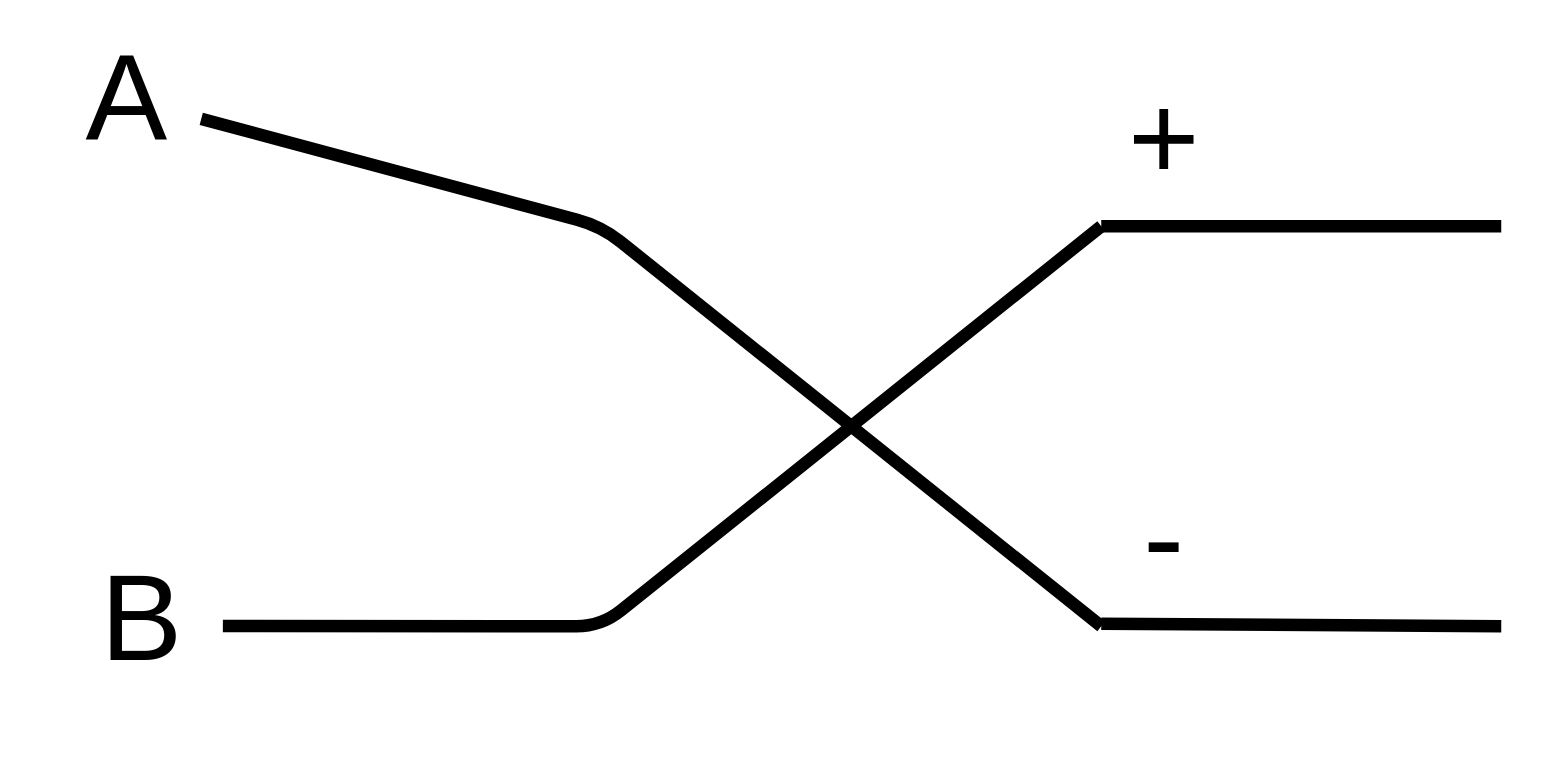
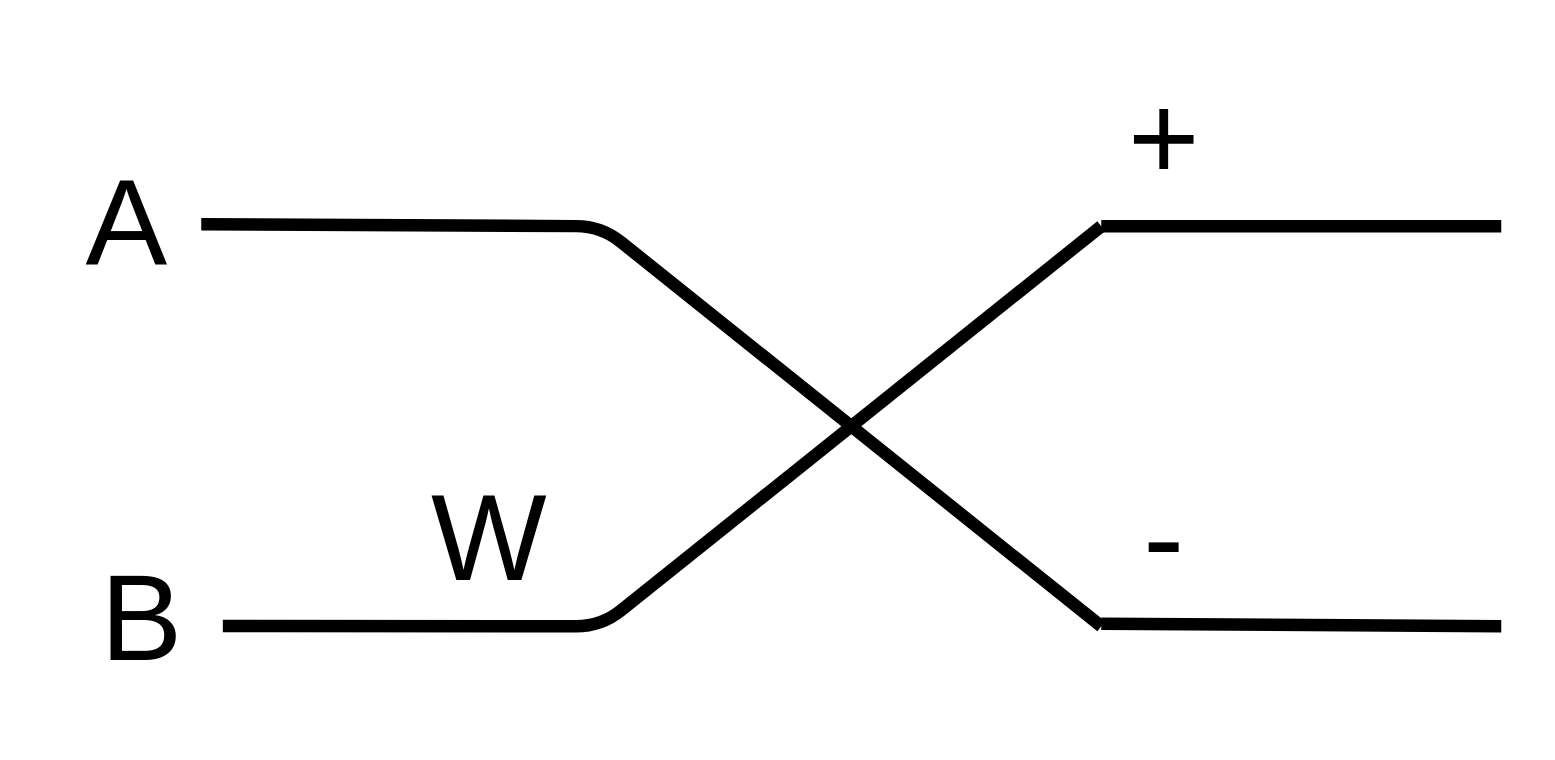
node "A": moved (126, 99) -> (126, 224)
node "W": added
